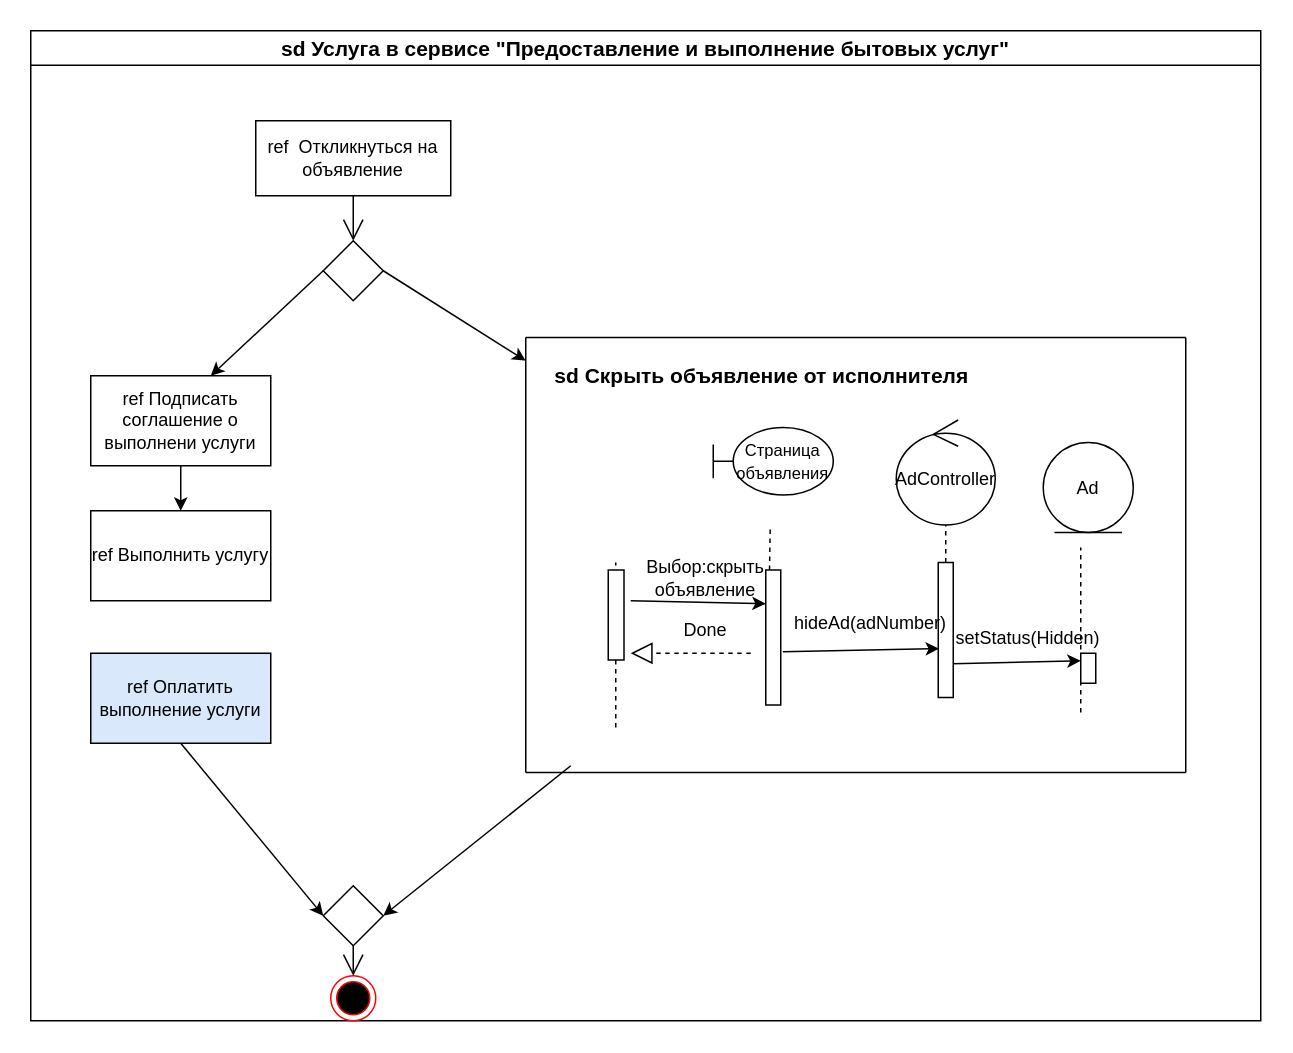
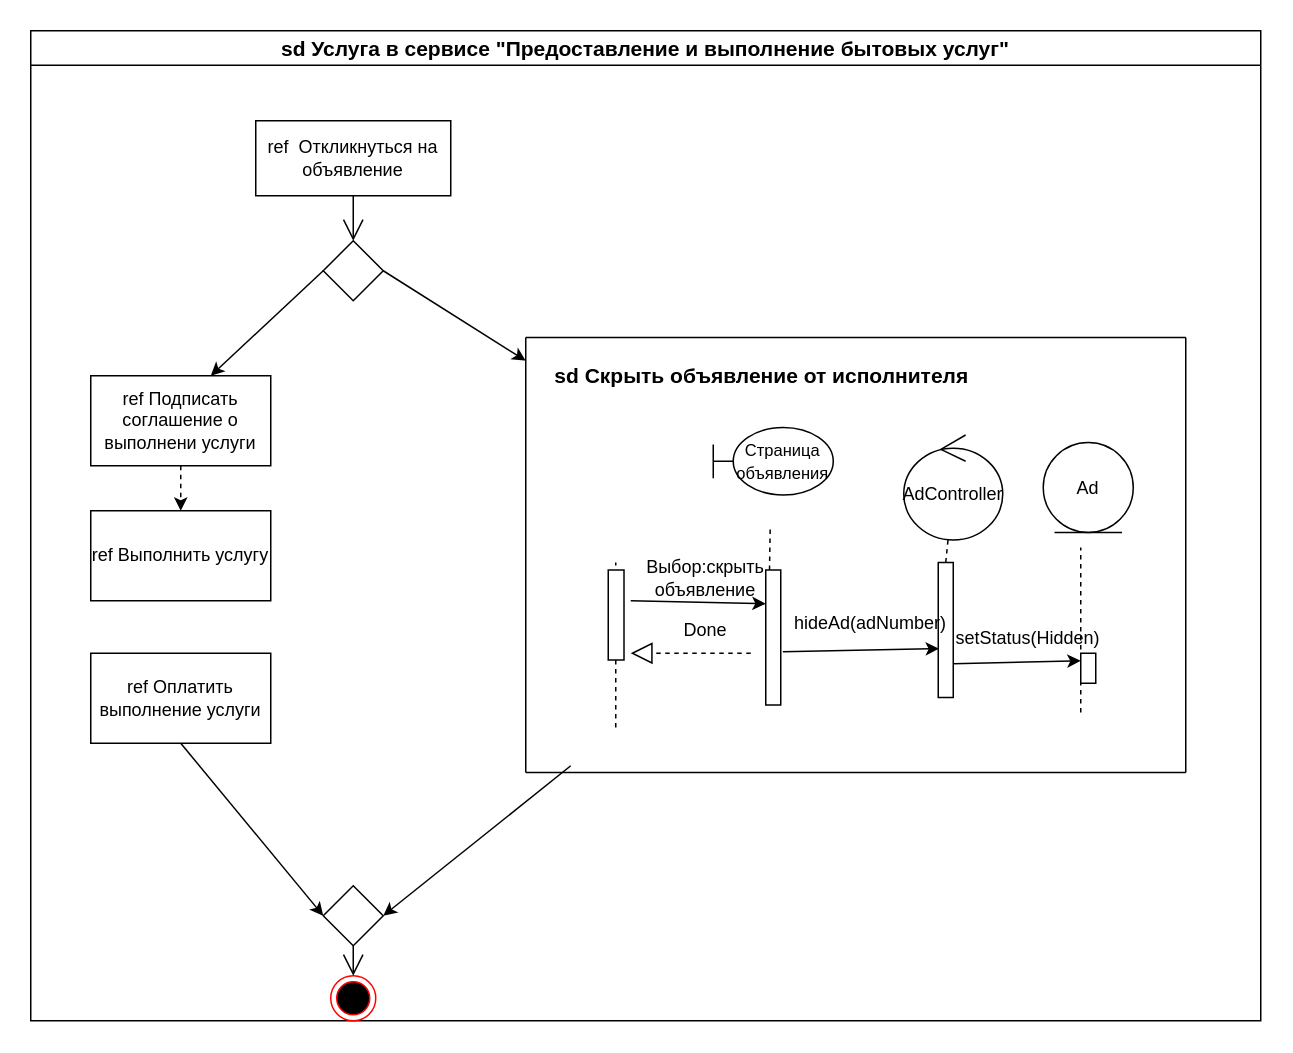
node "AdController": moved (946, 473) -> (953, 488)
edge "ref Подписать соглашение о выполнени услуги" -> "ref Выполнить услугу": style solid -> dashed
node "ref Оплатить выполнение услуги": fillcolor #dae8fc -> #ffffff
